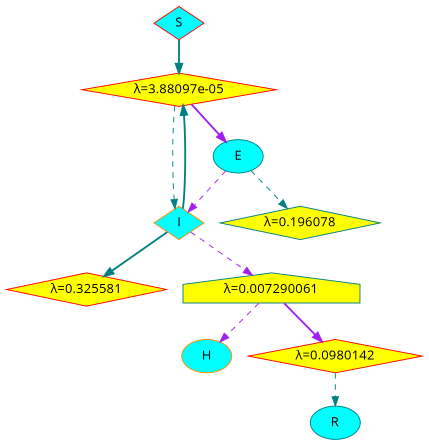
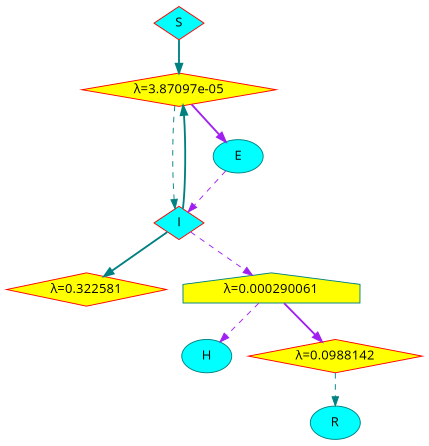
node "λ=3.88097e-05": label "λ=3.88097e-05" -> "λ=3.87097e-05"
node "I": color darkorange -> red
node "λ=0.196078": removed
node "λ=0.325581": label "λ=0.325581" -> "λ=0.322581"
node "λ=0.007290061": label "λ=0.007290061" -> "λ=0.000290061"
node "H": color darkorange -> teal
node "λ=0.0980142": label "λ=0.0980142" -> "λ=0.0988142"
